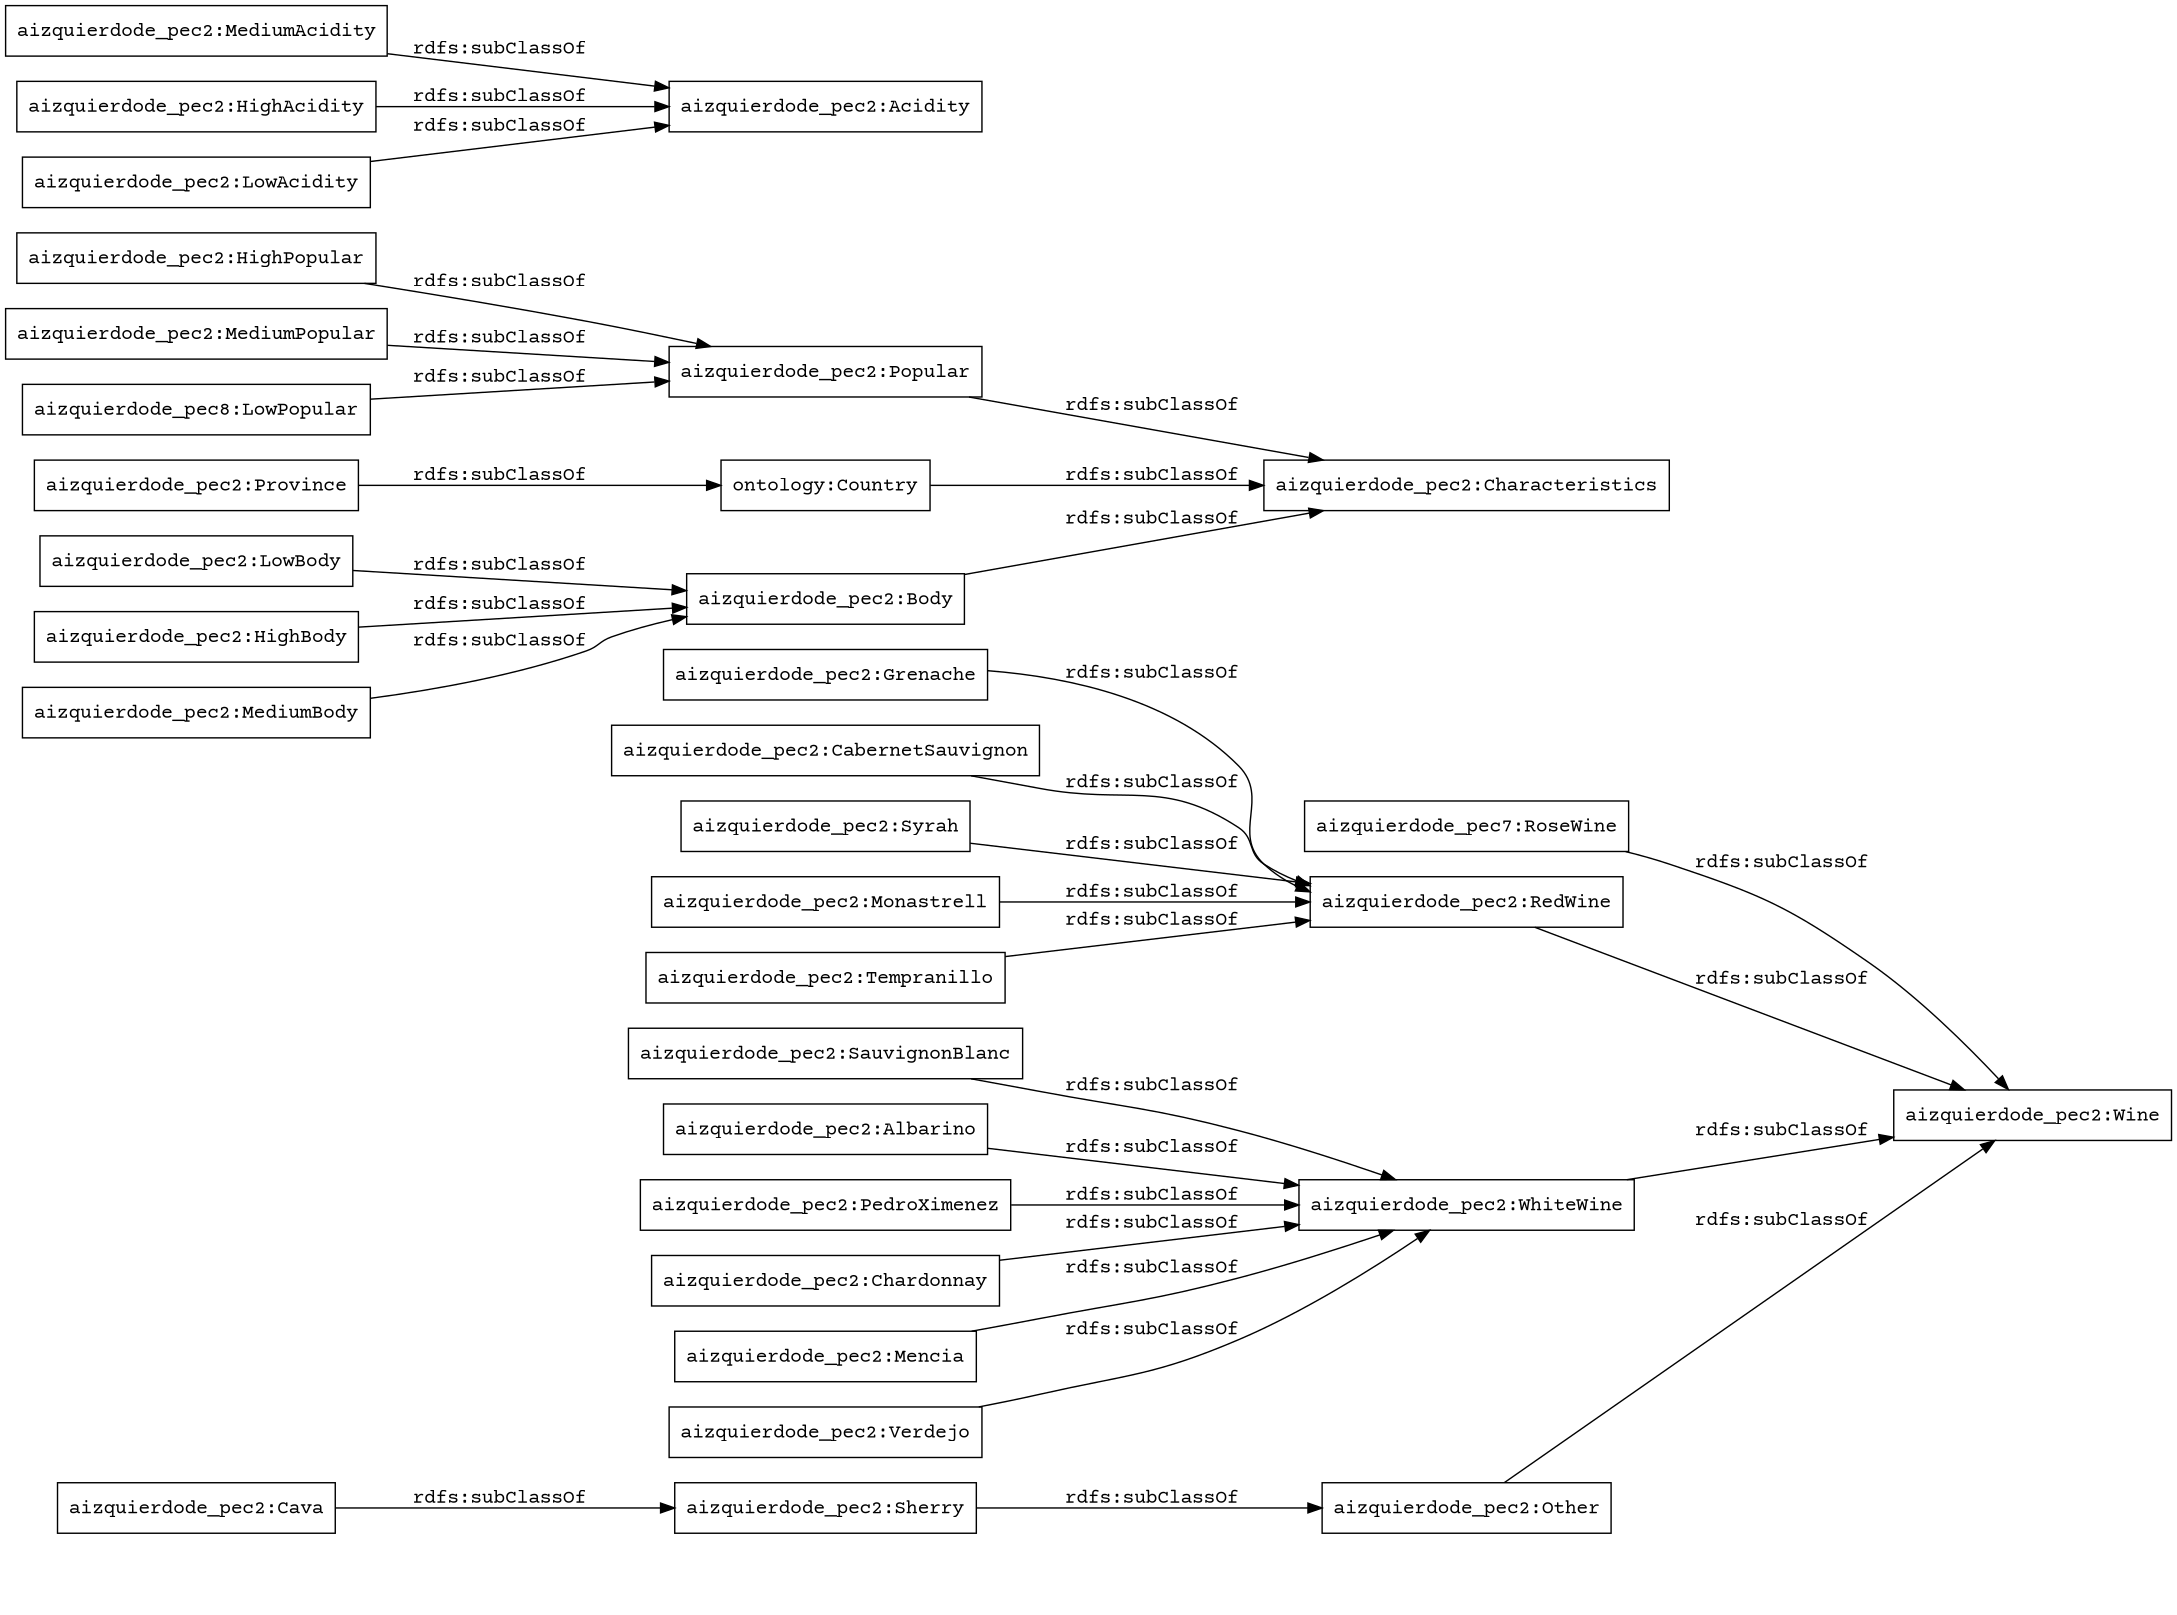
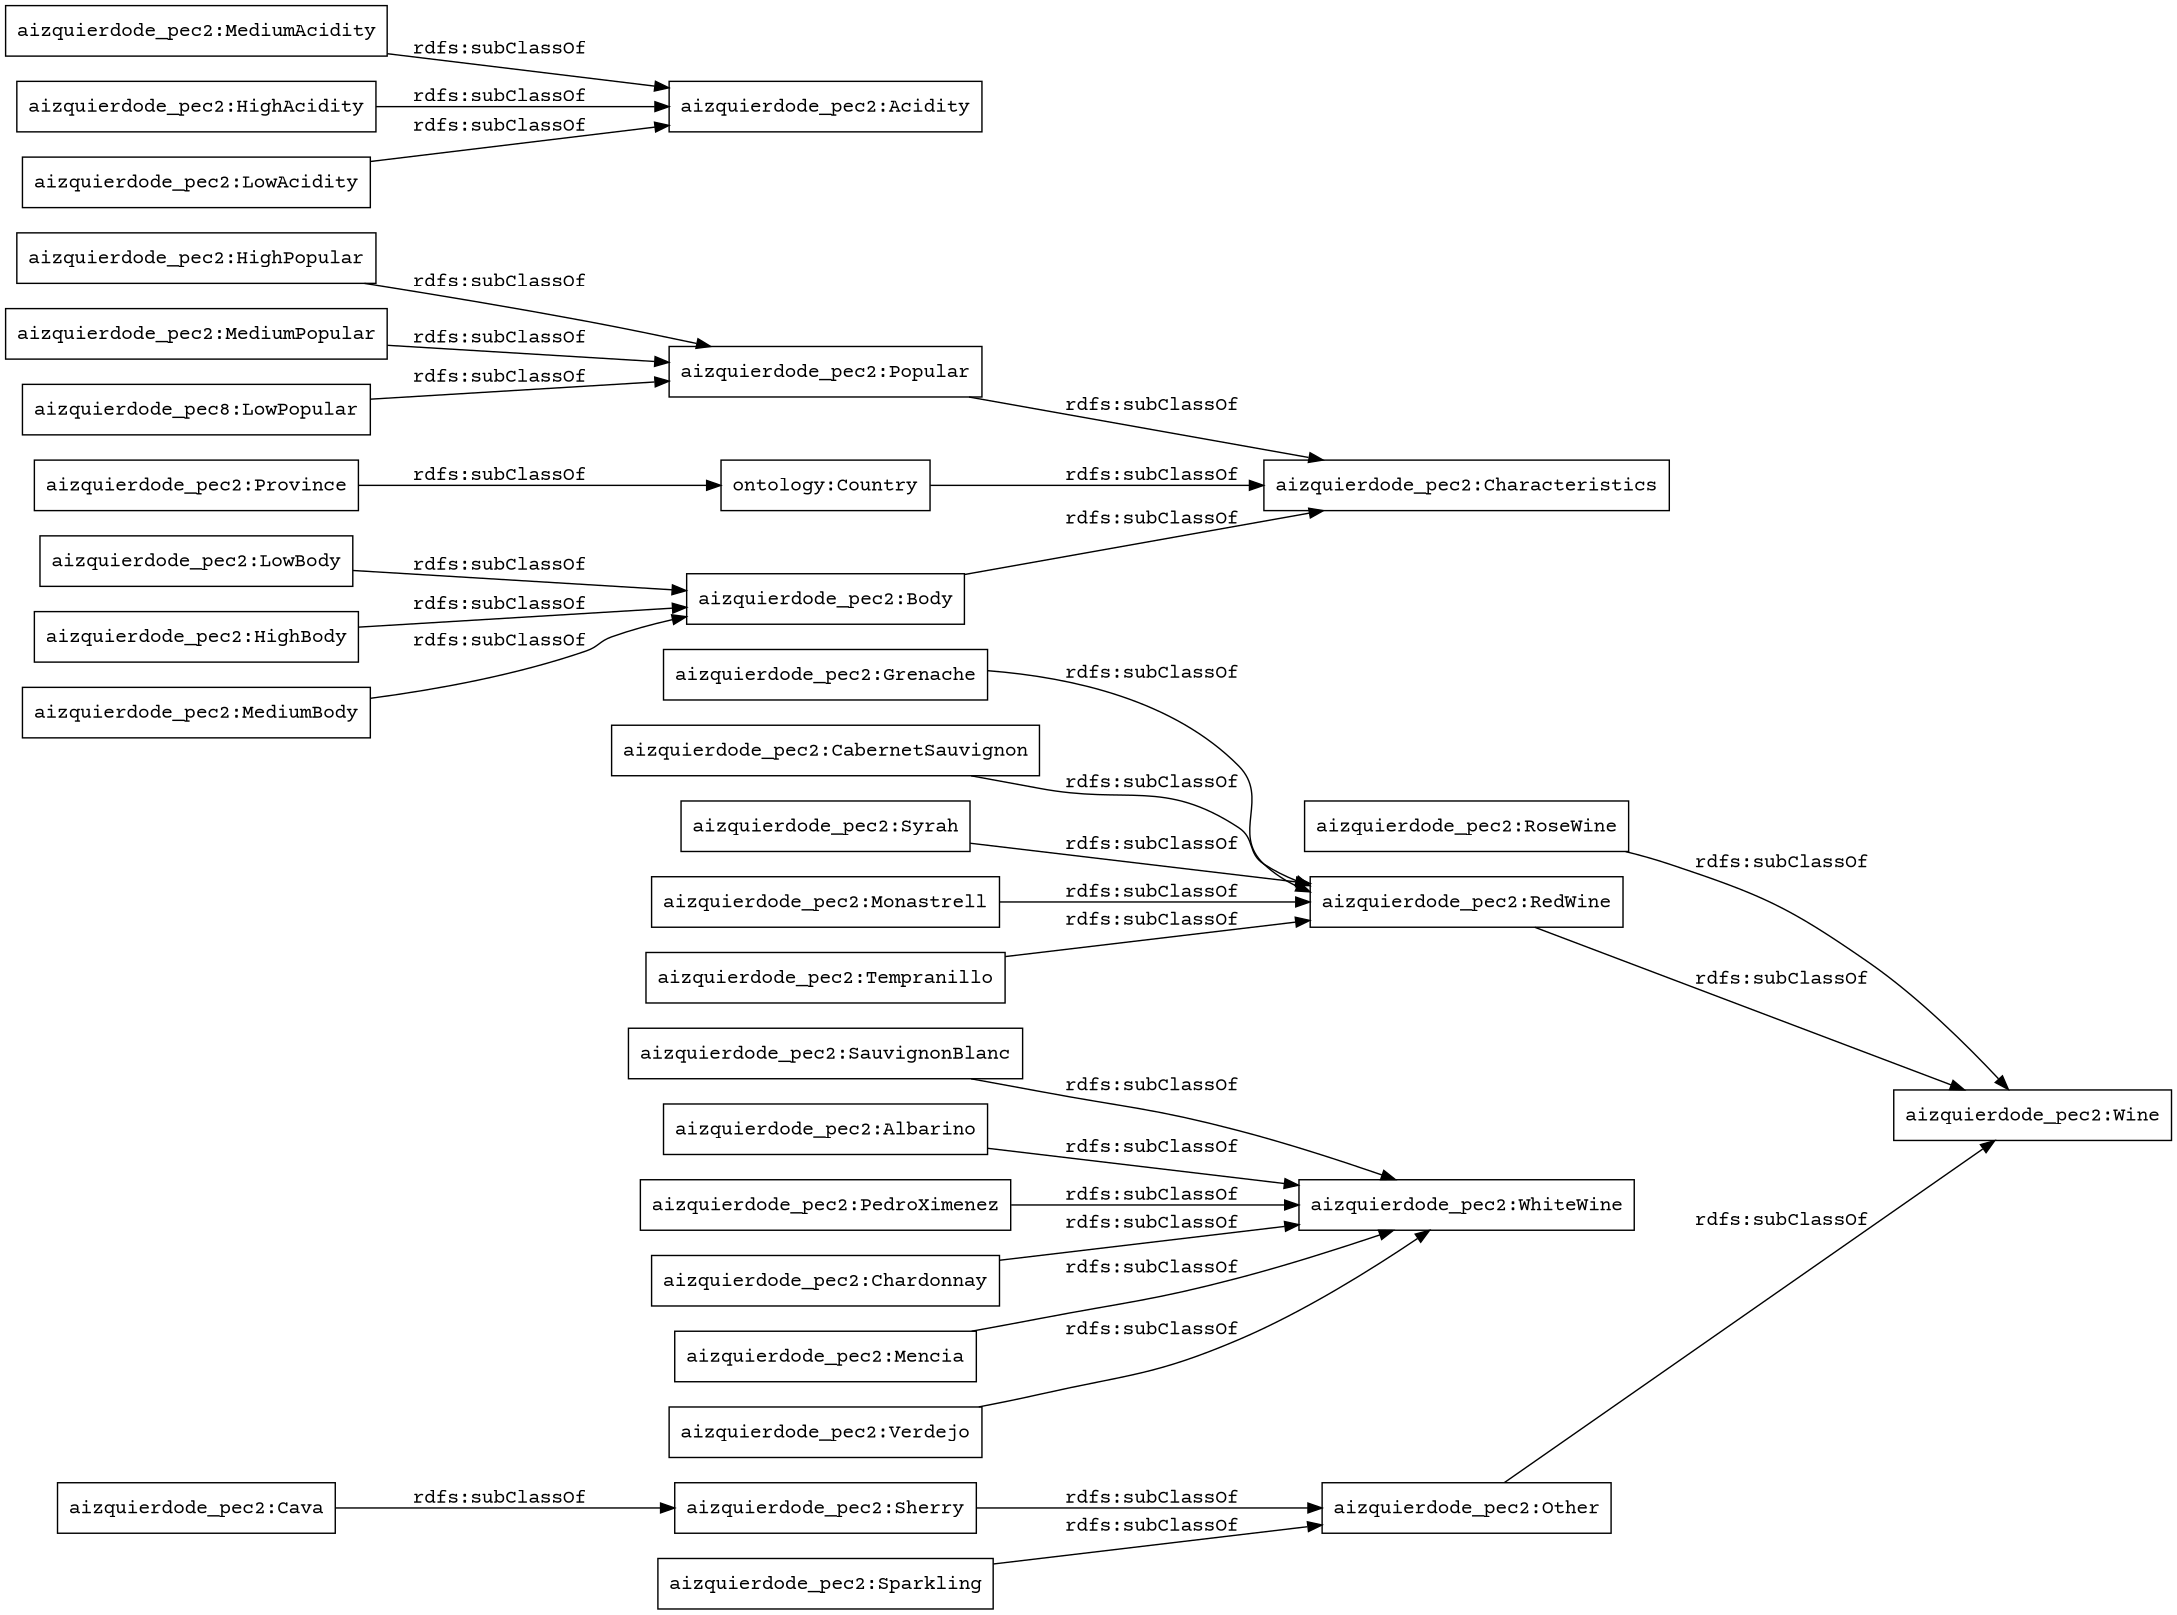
node "aizquierdode_pec7:RoseWine": label "aizquierdode_pec7:RoseWine" -> "aizquierdode_pec2:RoseWine"
edge "aizquierdode_pec2:WhiteWine" -> "aizquierdode_pec2:Wine": removed, label "rdfs:subClassOf"
node "aizquierdode_pec2:Sparkling": added
